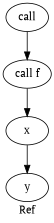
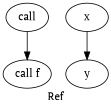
edge "call f" -> "x": removed
